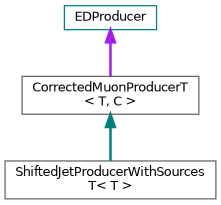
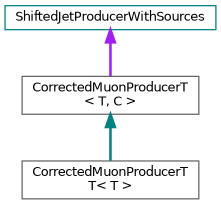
node "EDProducer": label "EDProducer" -> "ShiftedJetProducerWithSources"
node "ShiftedJetProducerWithSources T< T >": label "ShiftedJetProducerWithSources T< T >" -> "CorrectedMuonProducerT T< T >"
